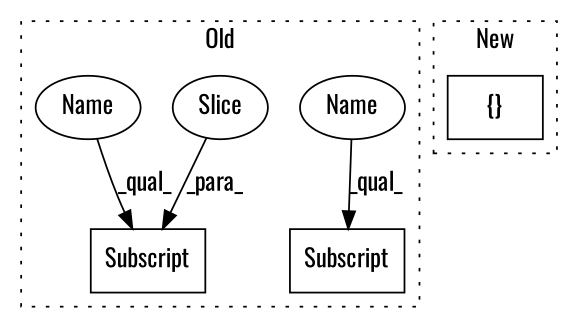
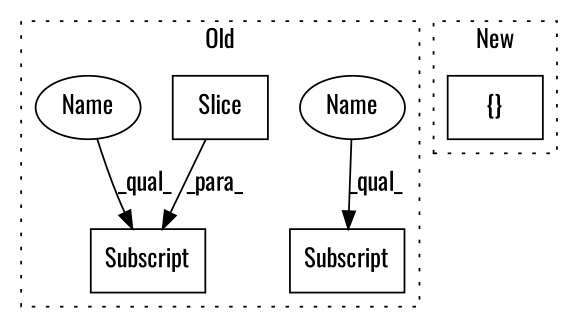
node "Slice": shape ellipse -> box
